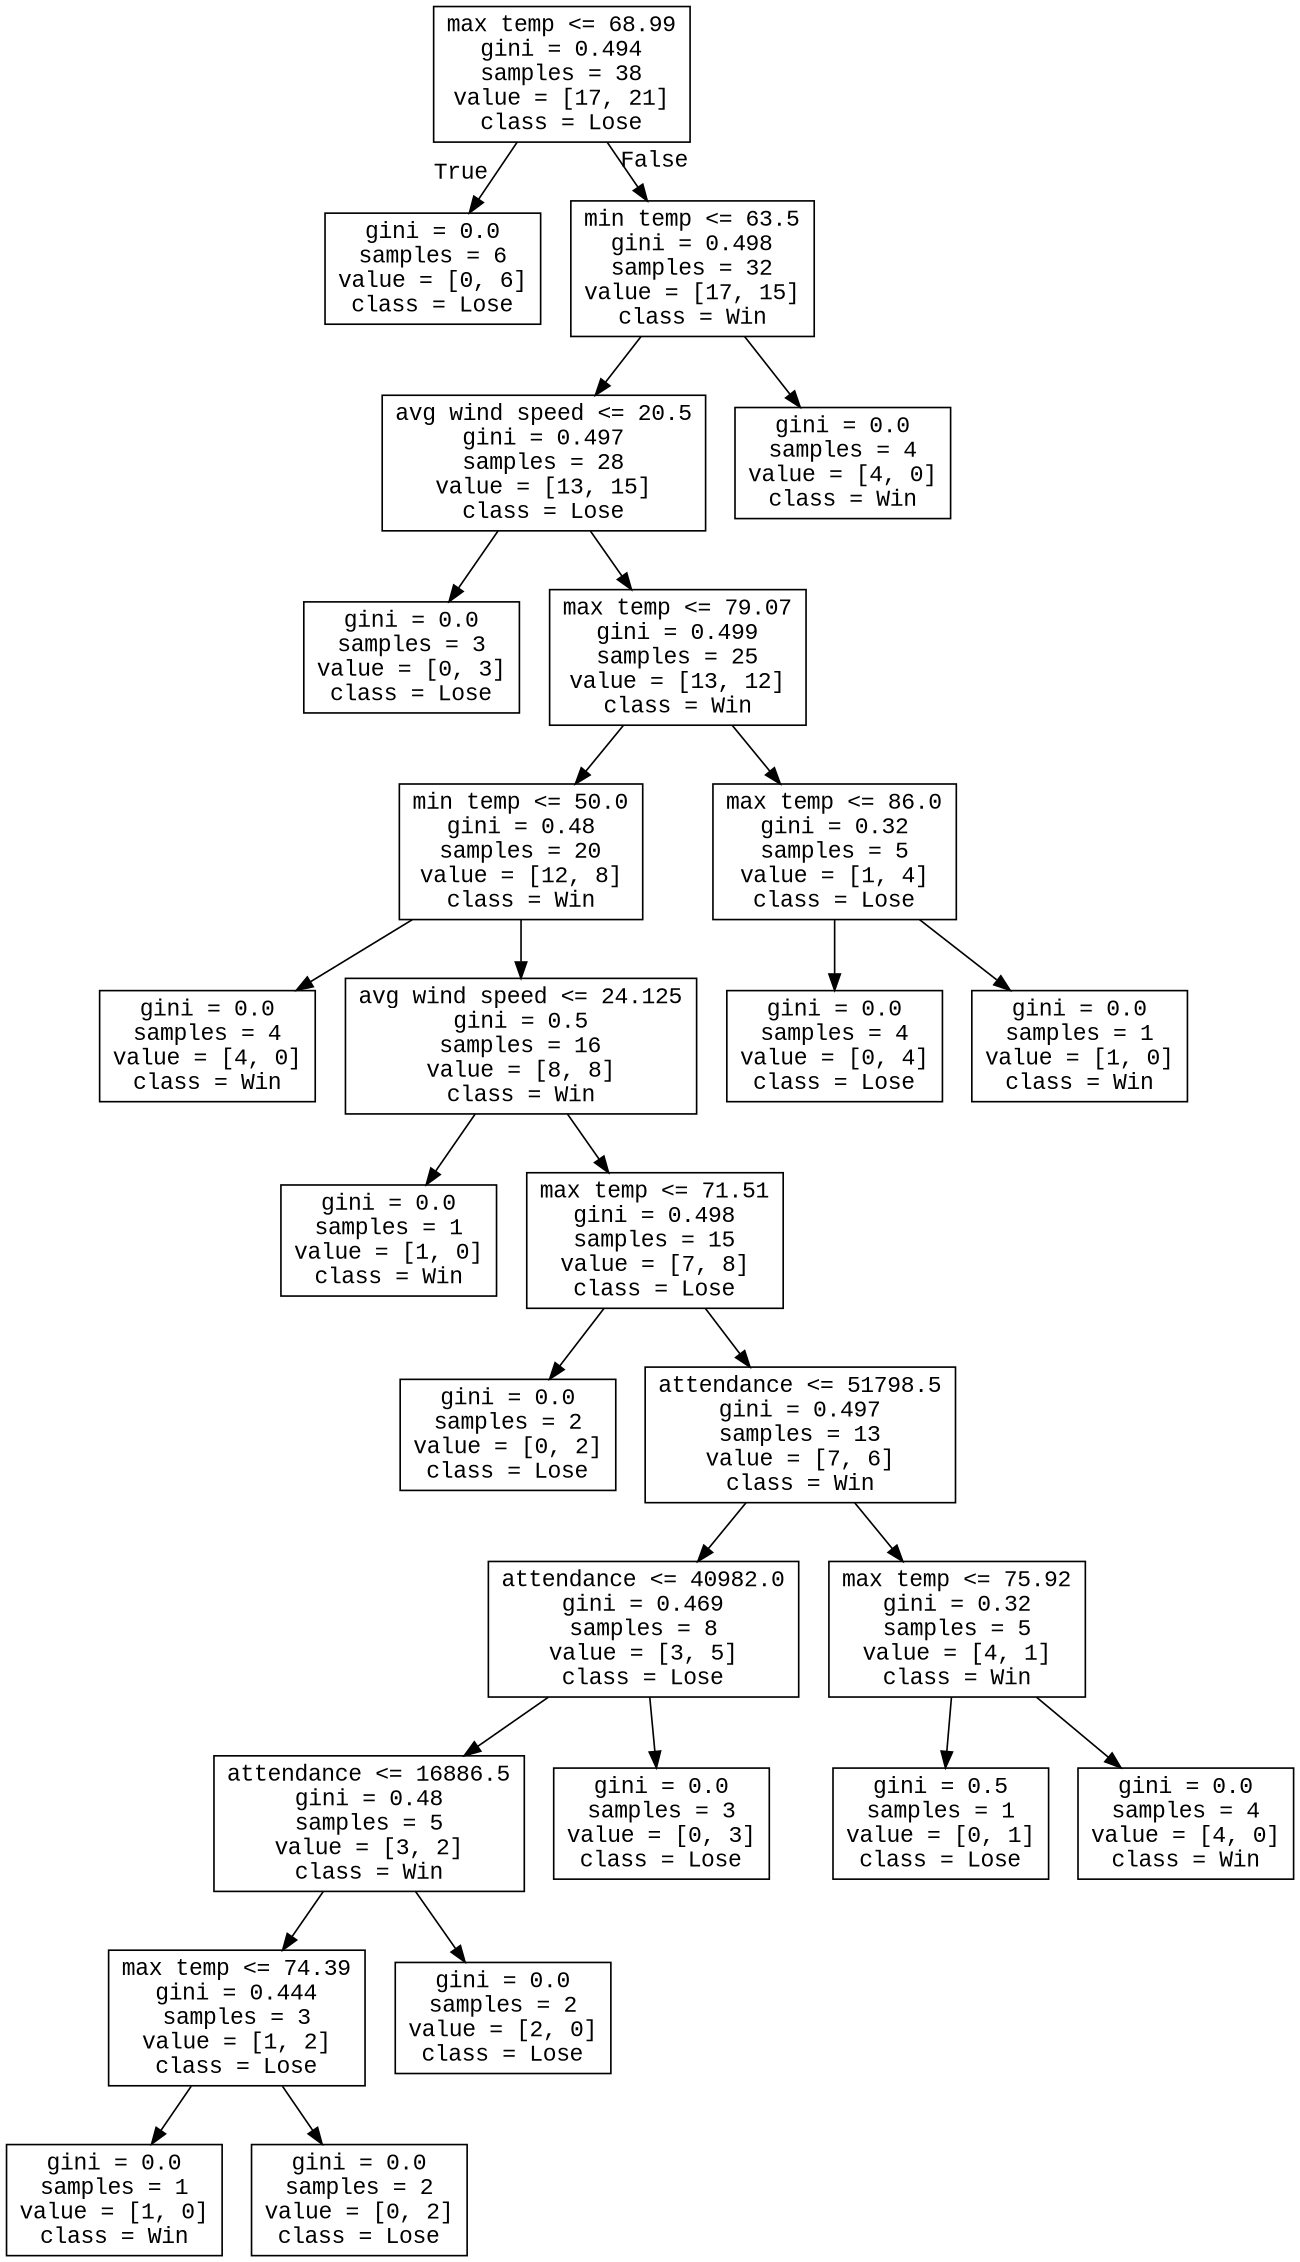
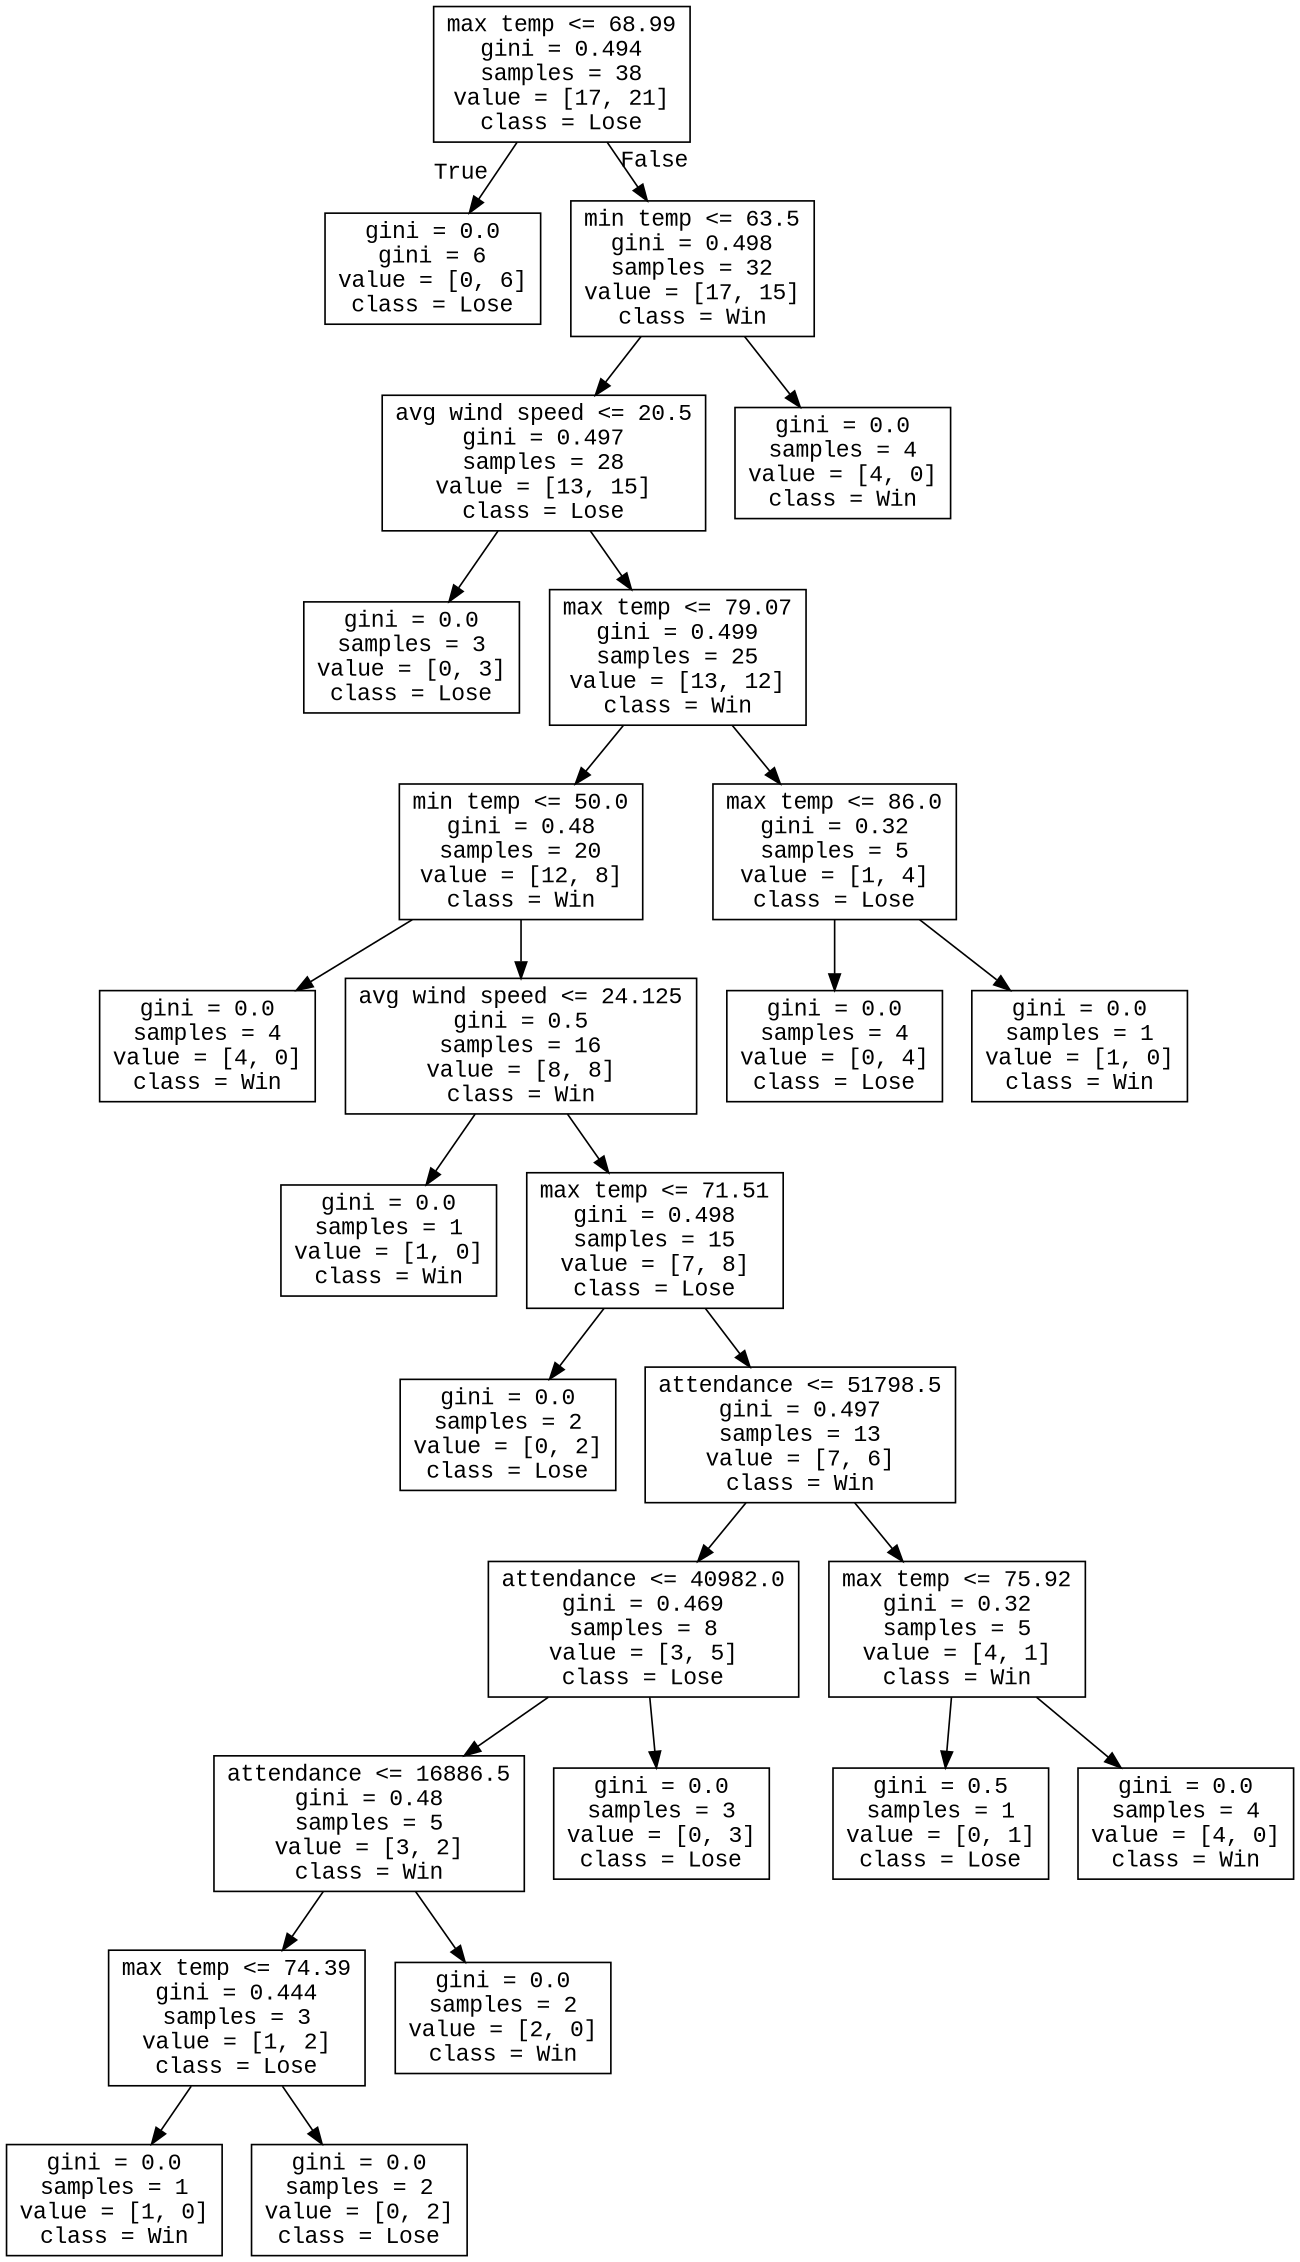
node "gini = 0.0 samples = 6 value = [0, 6] class = Lose": label "gini = 0.0 samples = 6 value = [0, 6] class = Lose" -> "gini = 0.0 gini = 6 value = [0, 6] class = Lose"
node "gini = 0.0 samples = 2 value = [2, 0] class = Lose": label "gini = 0.0 samples = 2 value = [2, 0] class = Lose" -> "gini = 0.0 samples = 2 value = [2, 0] class = Win"
